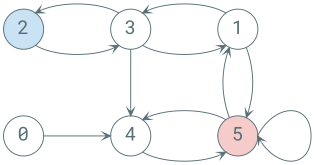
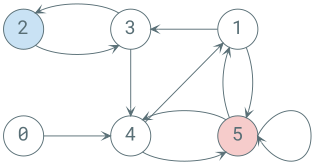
edge "3" -> "1": now "4" -> "1"
